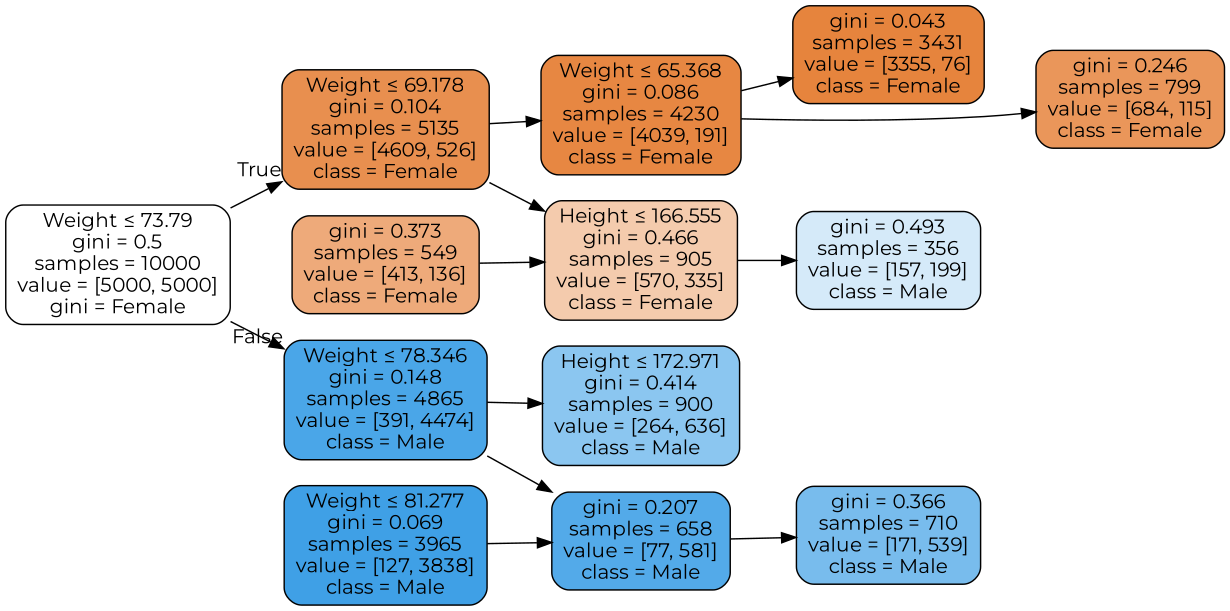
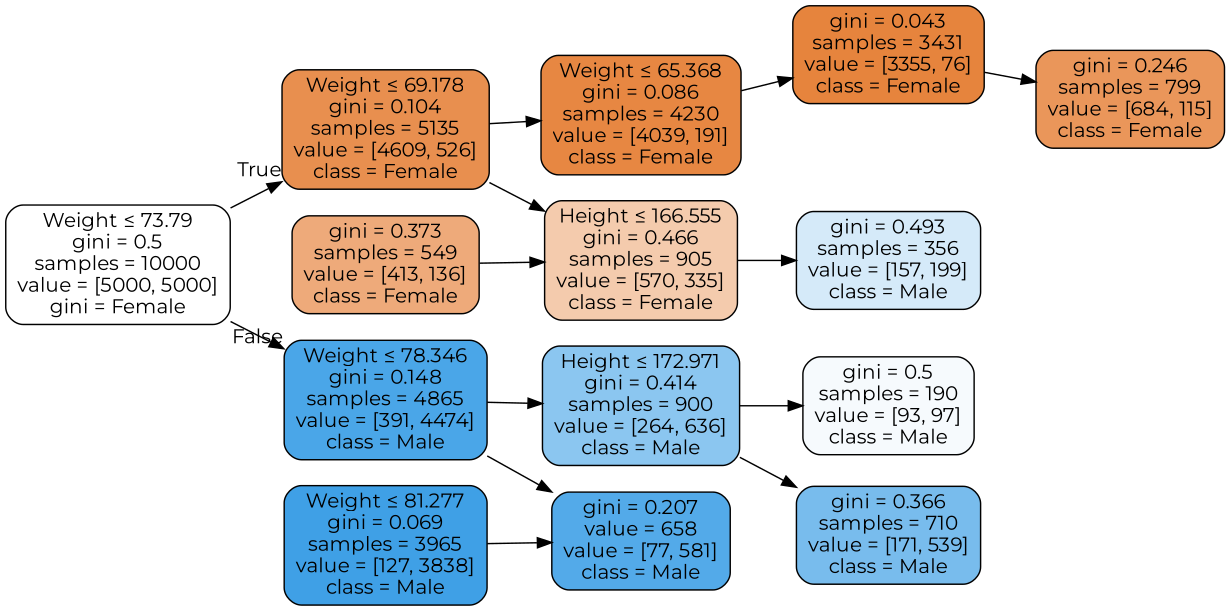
edge "Weight ≤ 65.368" -> "gini = 0.246": now "gini = 0.043" -> "gini = 0.246"
node "gini = 0.5": added
node "gini = 0.207": text "samples = 658" -> "value = 658"
edge "gini = 0.207" -> "gini = 0.366": now "Height ≤ 172.971" -> "gini = 0.366"
